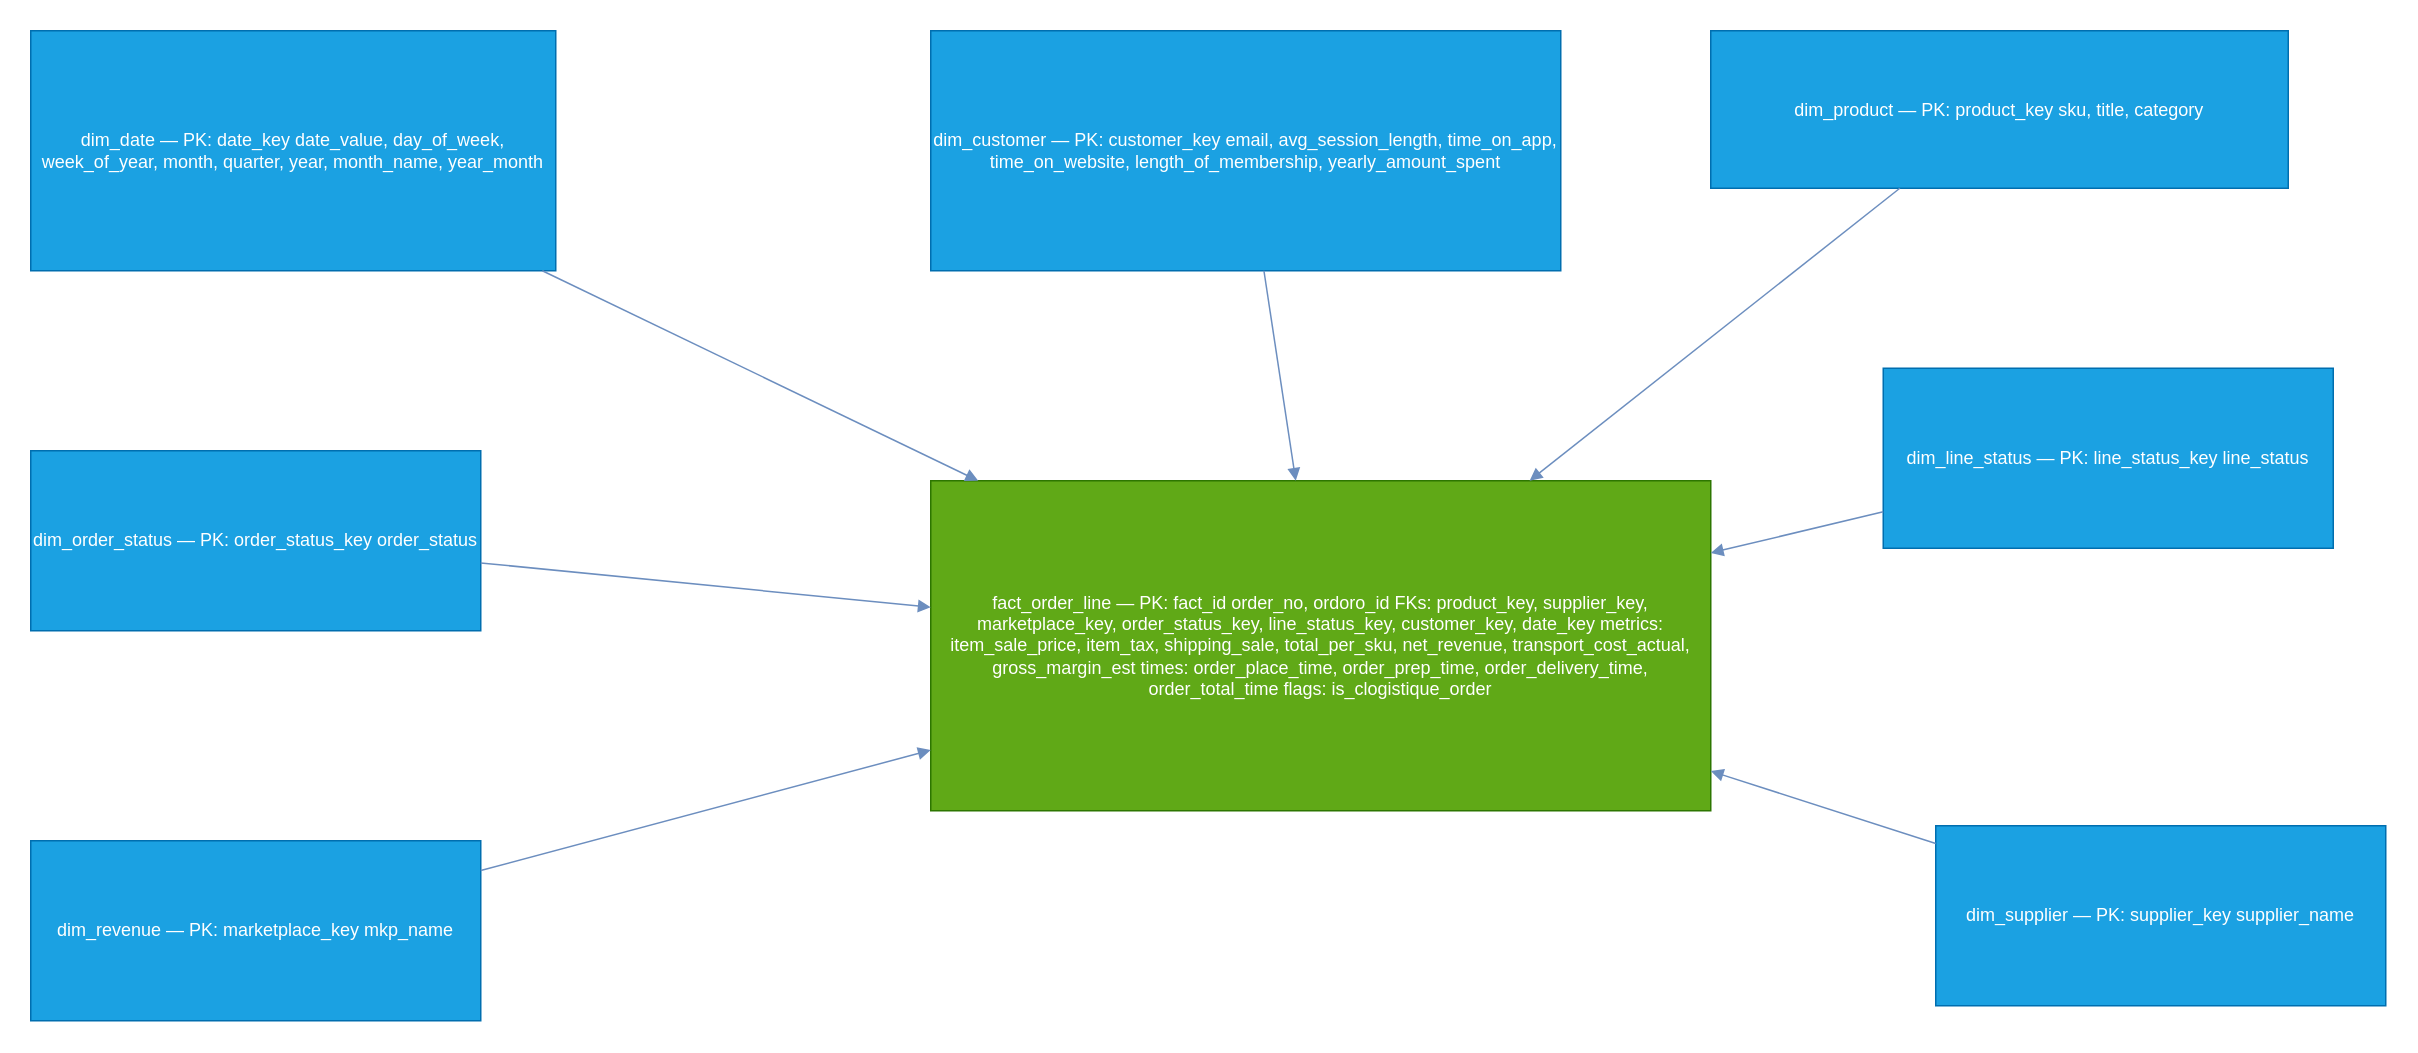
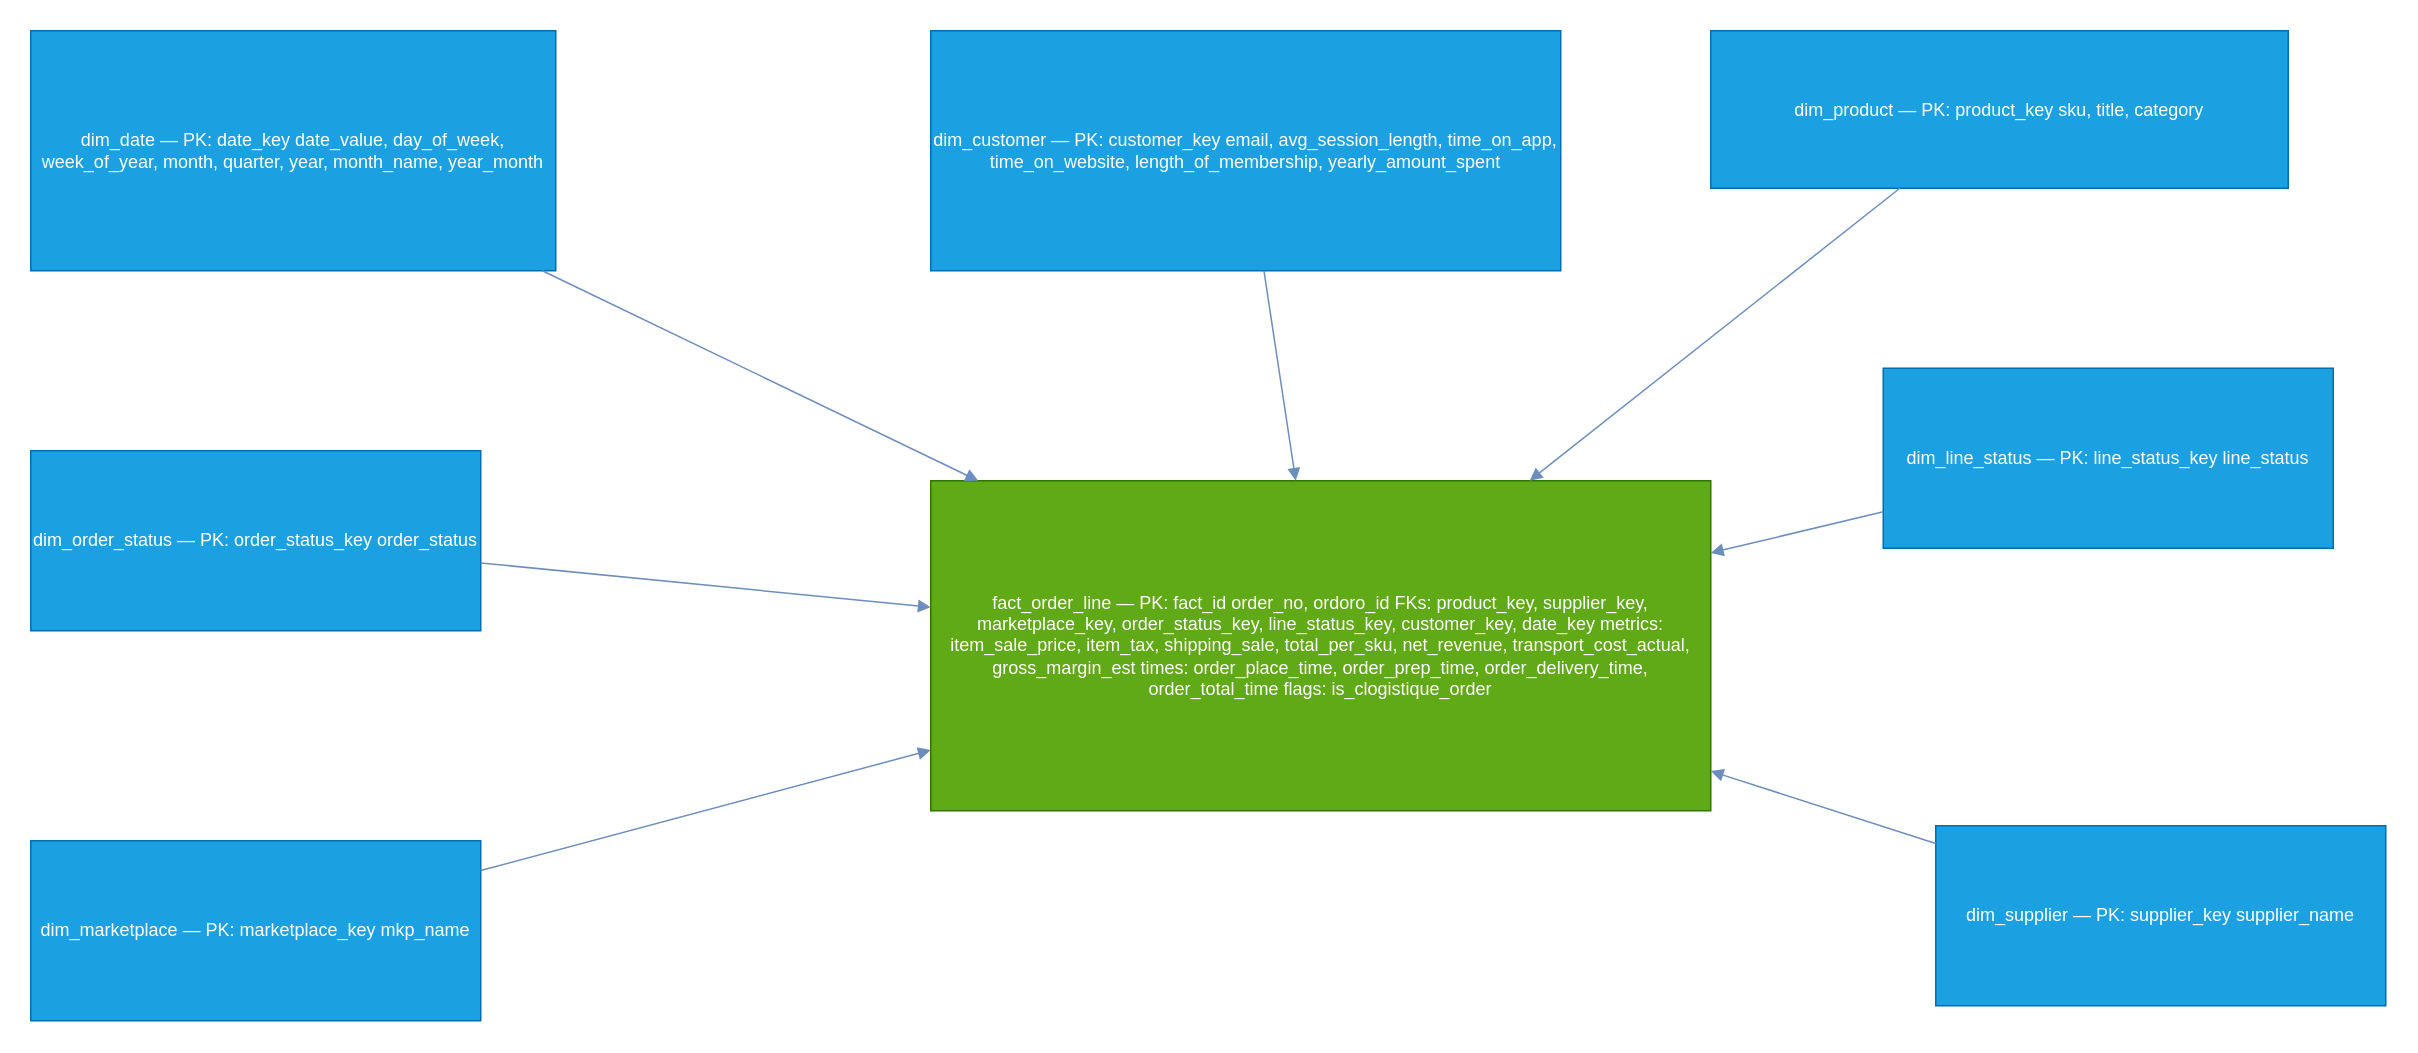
node "dim_revenue — PK: marketplace_key mkp_name": label "dim_revenue — PK: marketplace_key mkp_name" -> "dim_marketplace — PK: marketplace_key mkp_name"
